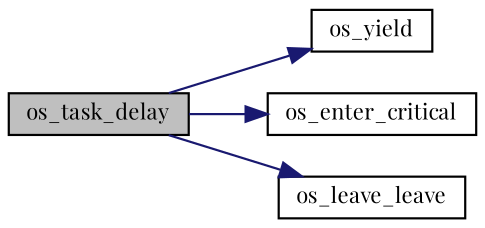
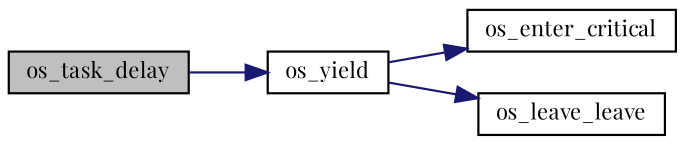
edge "os_task_delay" -> "os_enter_critical": now "os_yield" -> "os_enter_critical"
edge "os_task_delay" -> "os_leave_leave": now "os_yield" -> "os_leave_leave"
